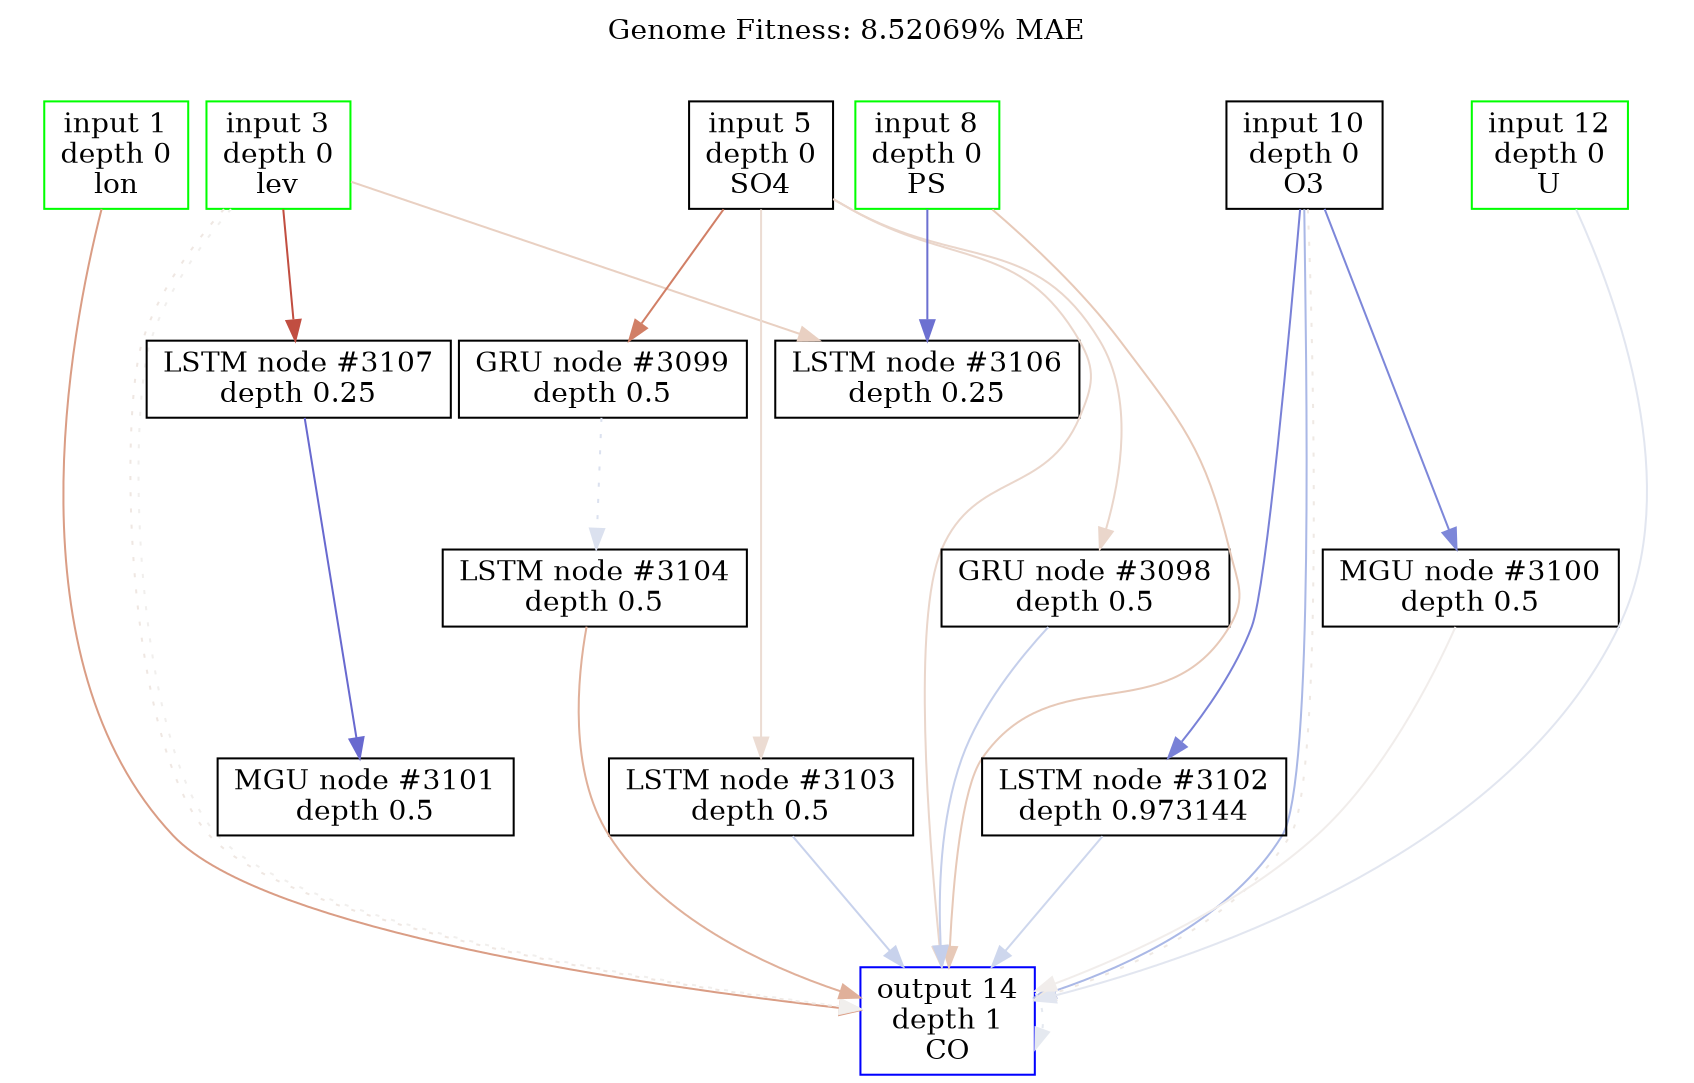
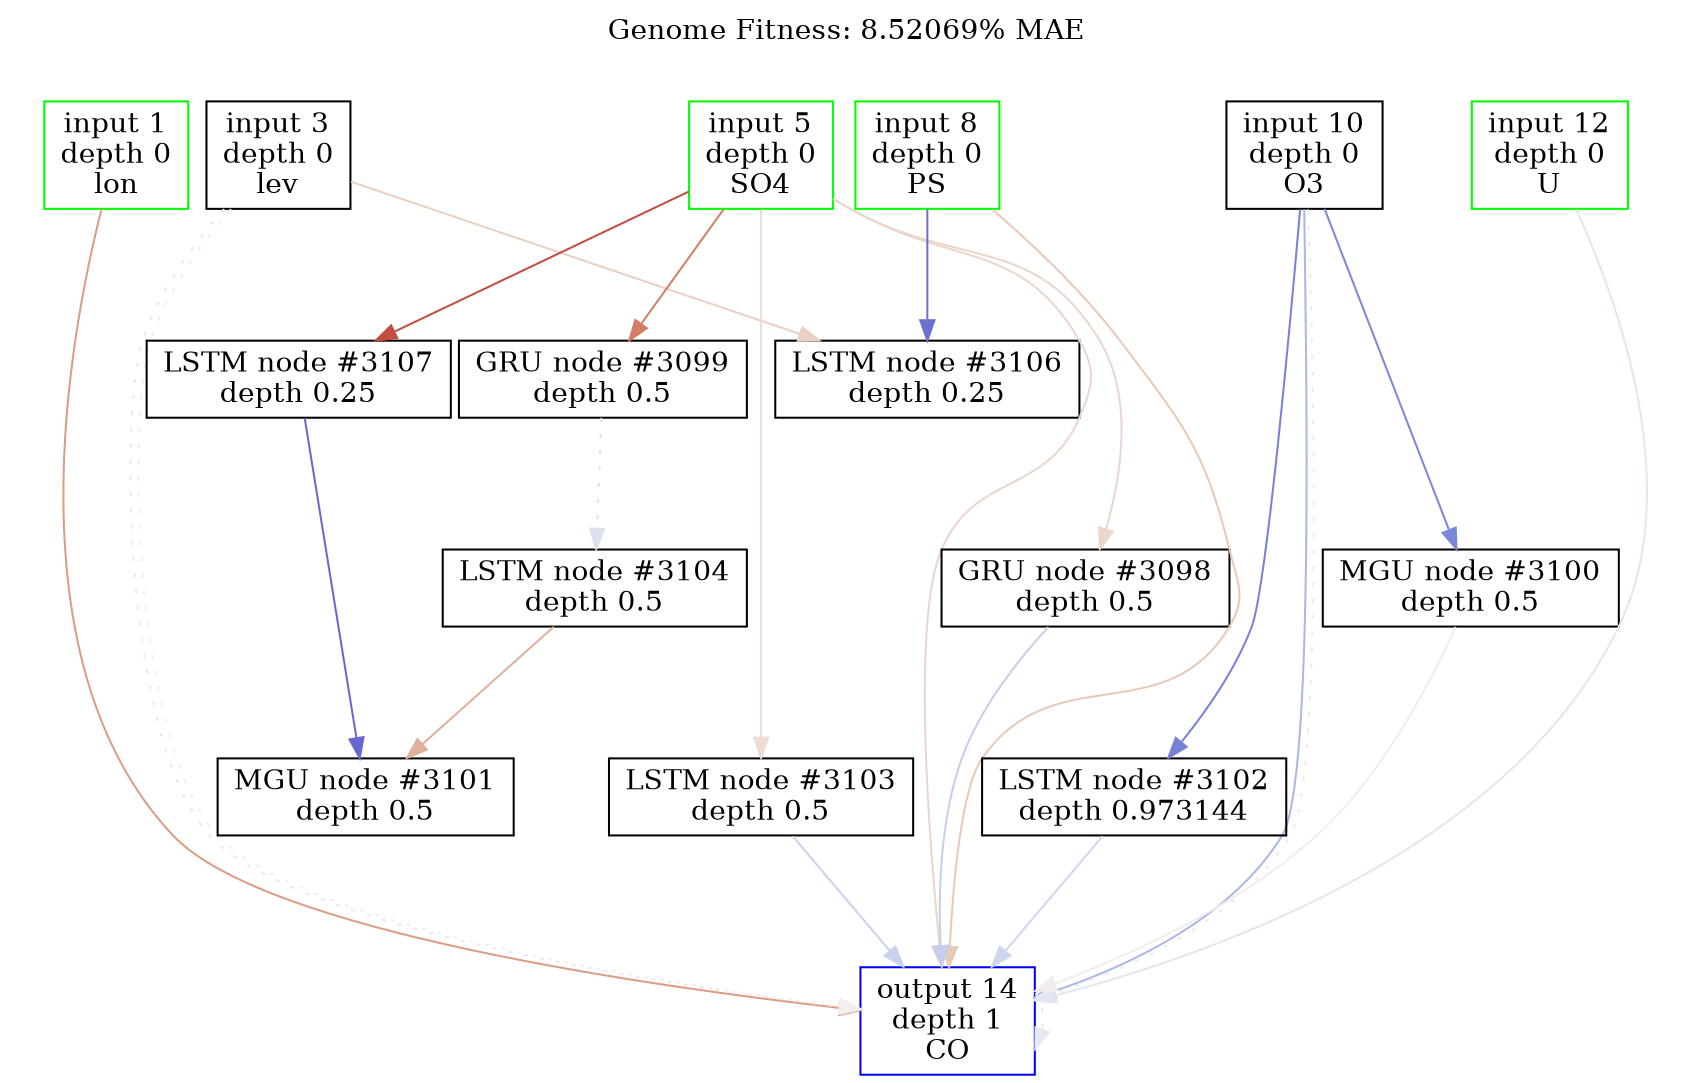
node "input 3 depth 0 lev": color green -> black
node "input 5 depth 0 SO4": color black -> green
edge "input 3 depth 0 lev" -> "LSTM node #3107 depth 0.25": now "input 5 depth 0 SO4" -> "LSTM node #3107 depth 0.25"
edge "LSTM node #3104 depth 0.5" -> "output 14 depth 1 CO": now "LSTM node #3104 depth 0.5" -> "MGU node #3101 depth 0.5"
